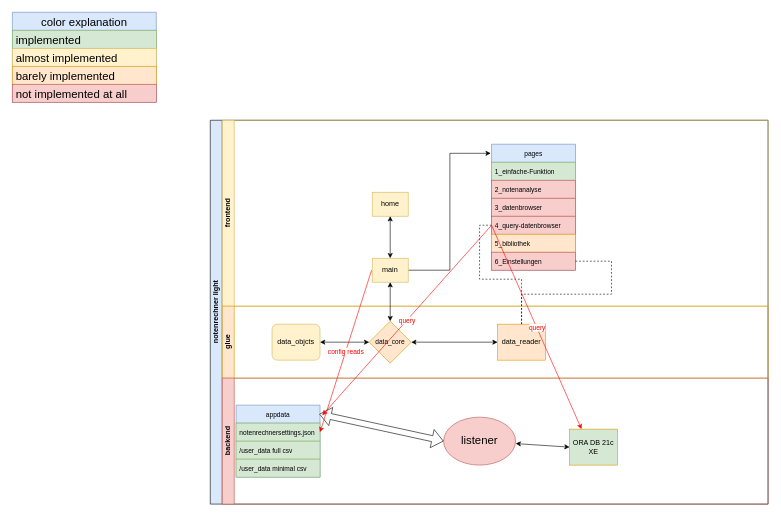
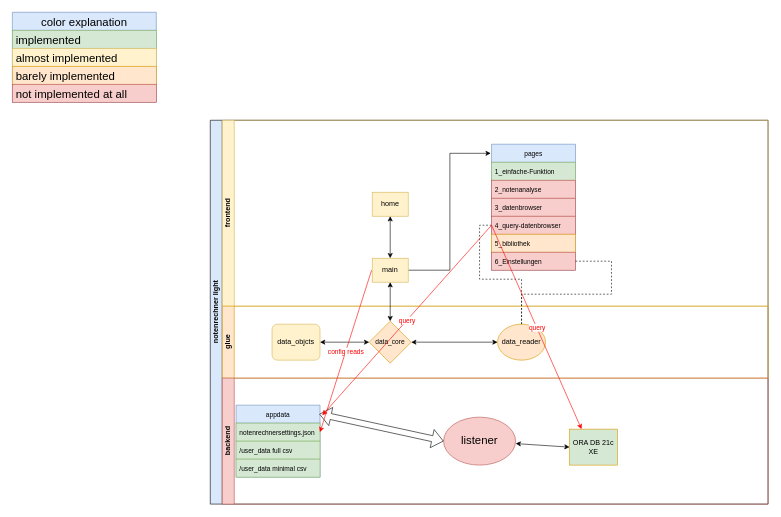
node "data_reader": shape rectangle -> ellipse
